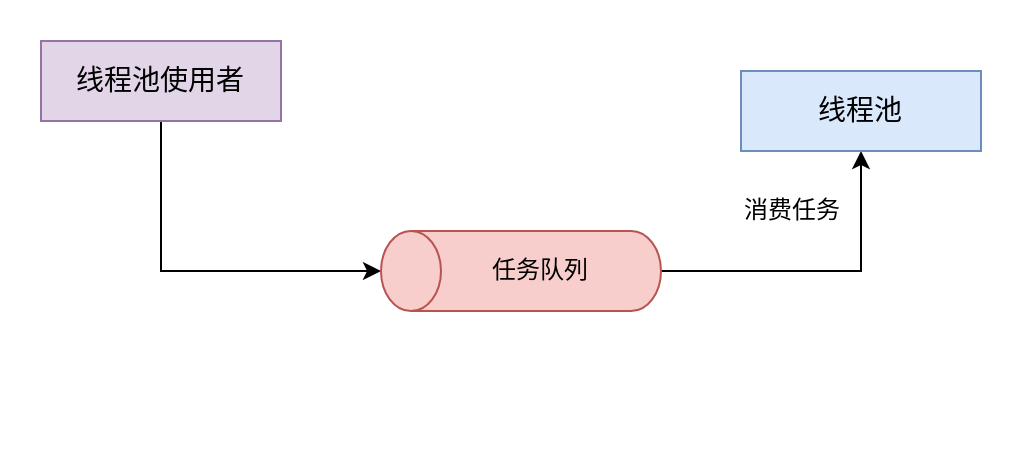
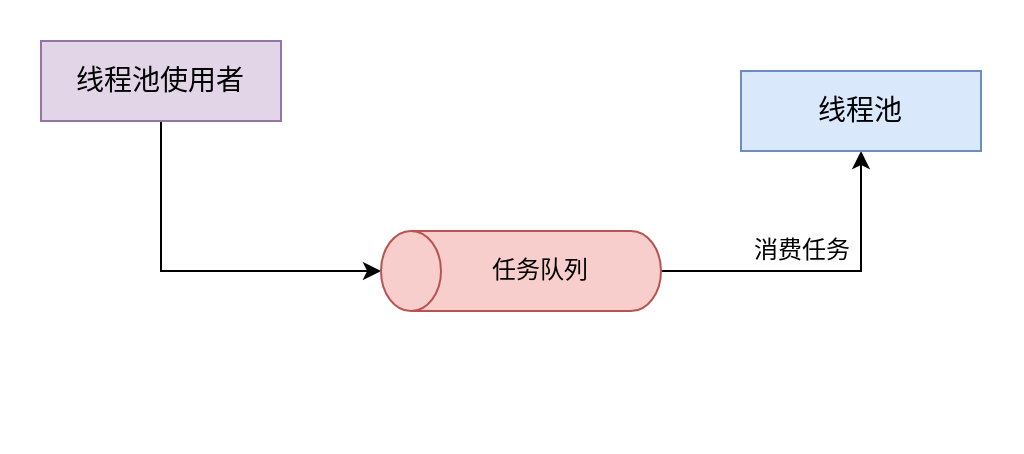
node "消费任务": moved (793, 211) -> (803, 251)
